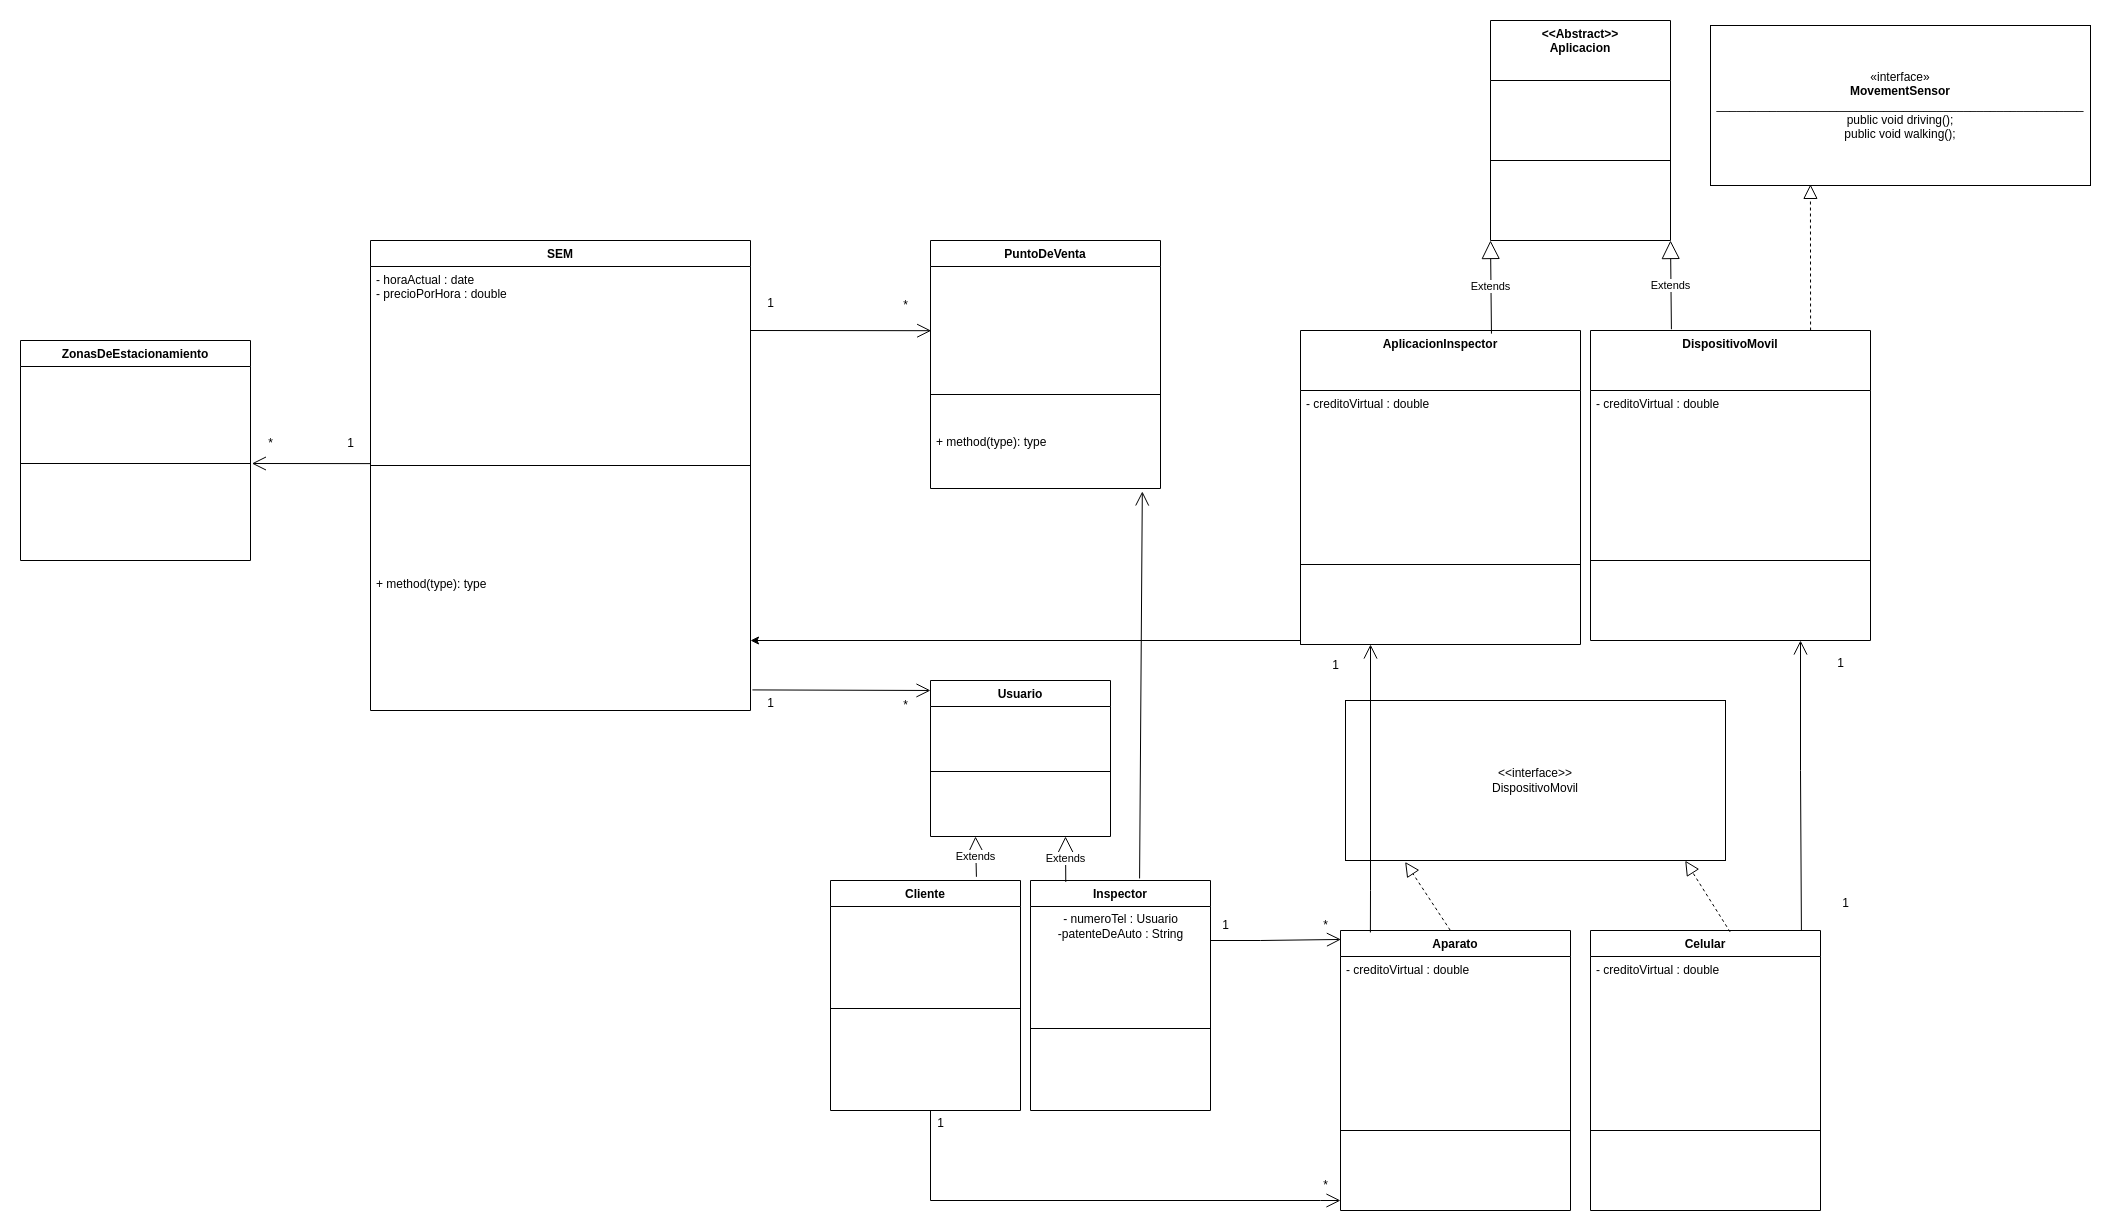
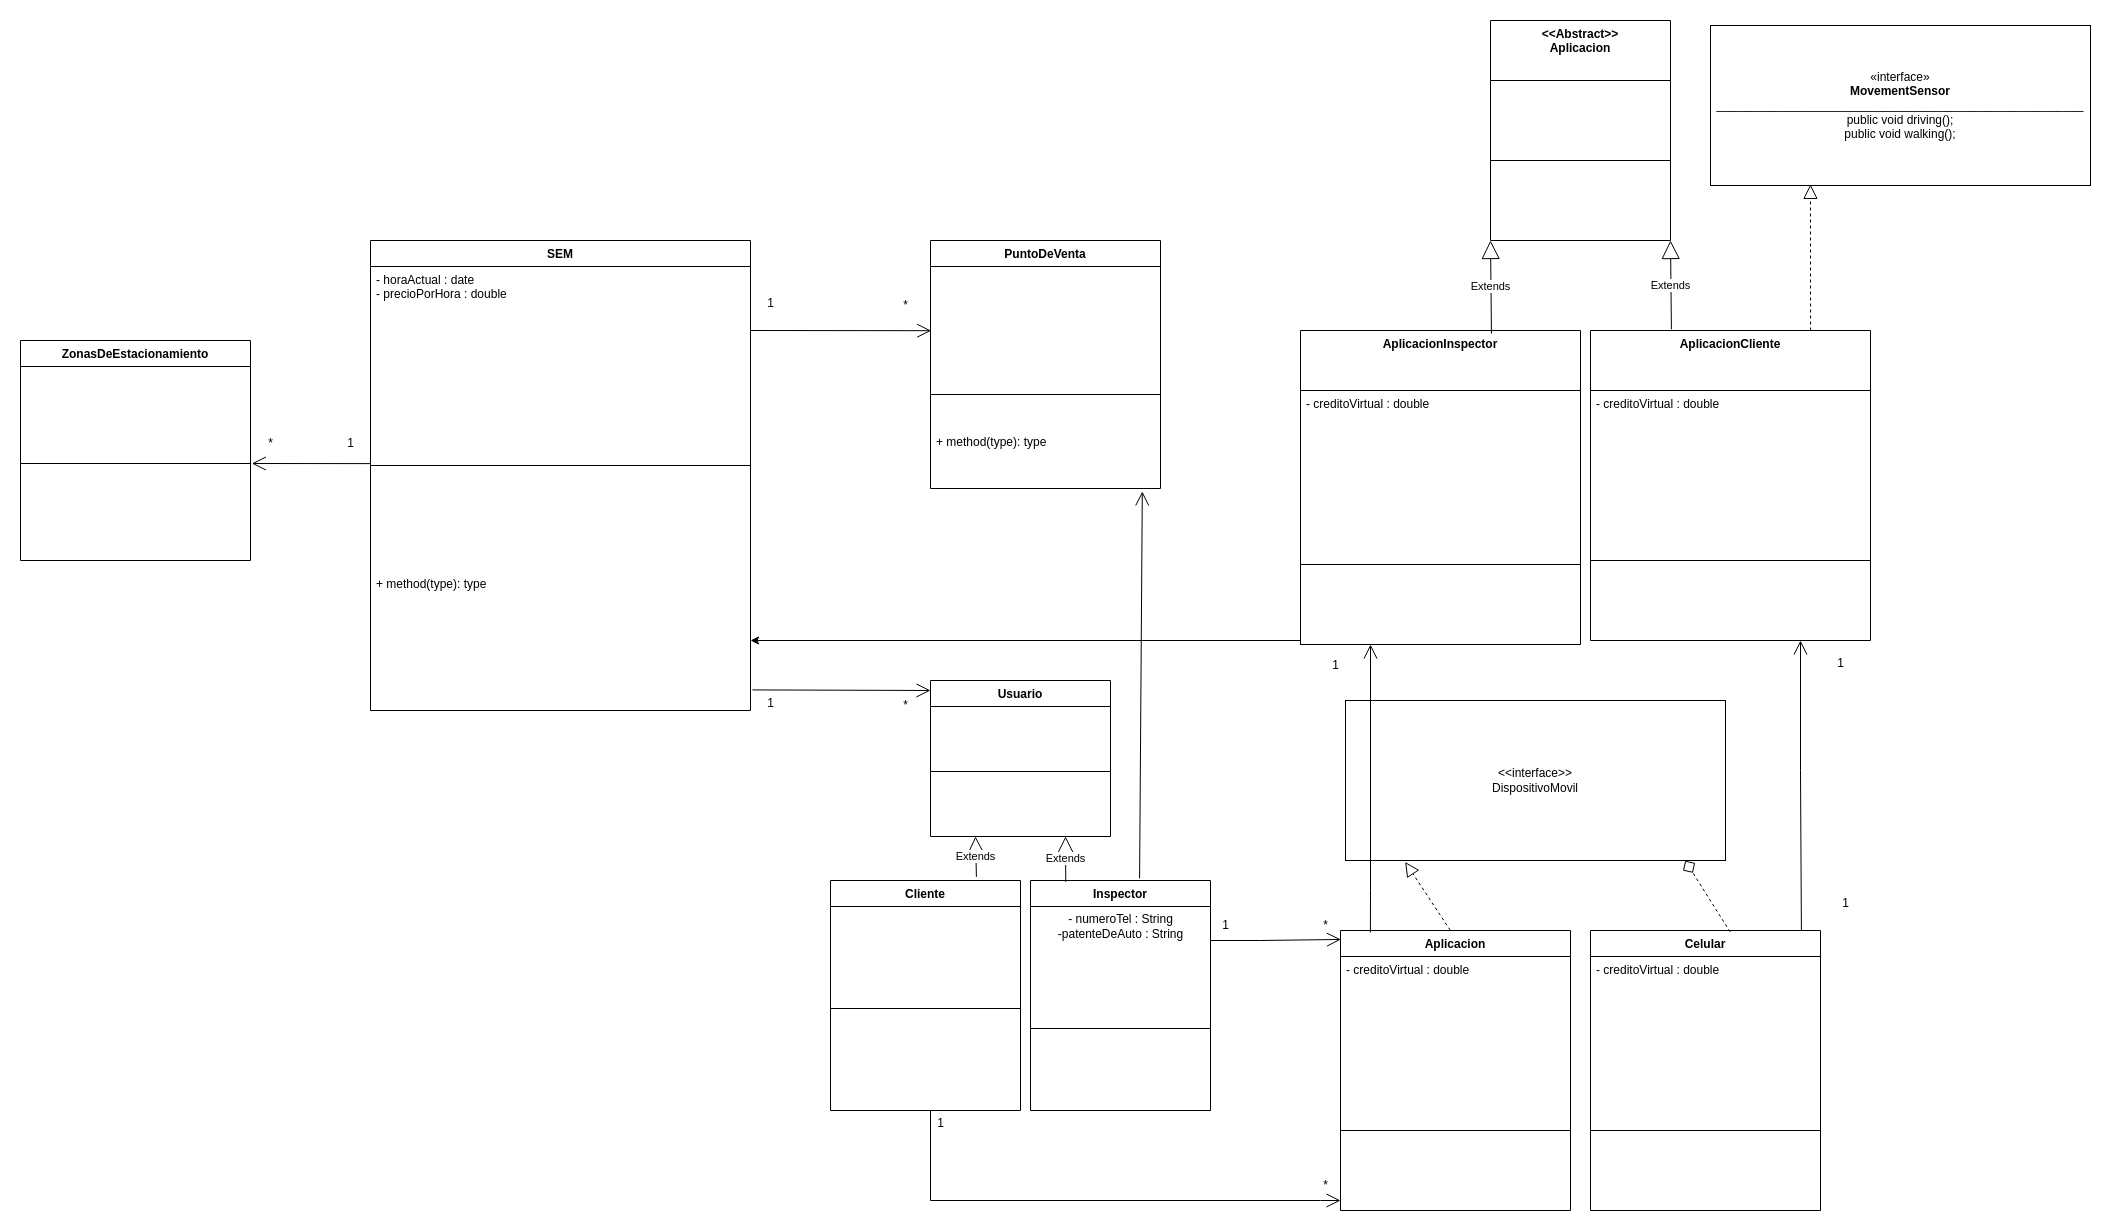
node "DispositivoMovil": label "DispositivoMovil" -> "AplicacionCliente"
edge "Celular" -> "<<interface>> DispositivoMovil": arrowhead block -> diamond
node "- numeroTel : Usuario -patenteDeAuto : String": label "- numeroTel : Usuario -patenteDeAuto : String" -> "- numeroTel : String -patenteDeAuto : String"
node "Aparato": label "Aparato" -> "Aplicacion"
